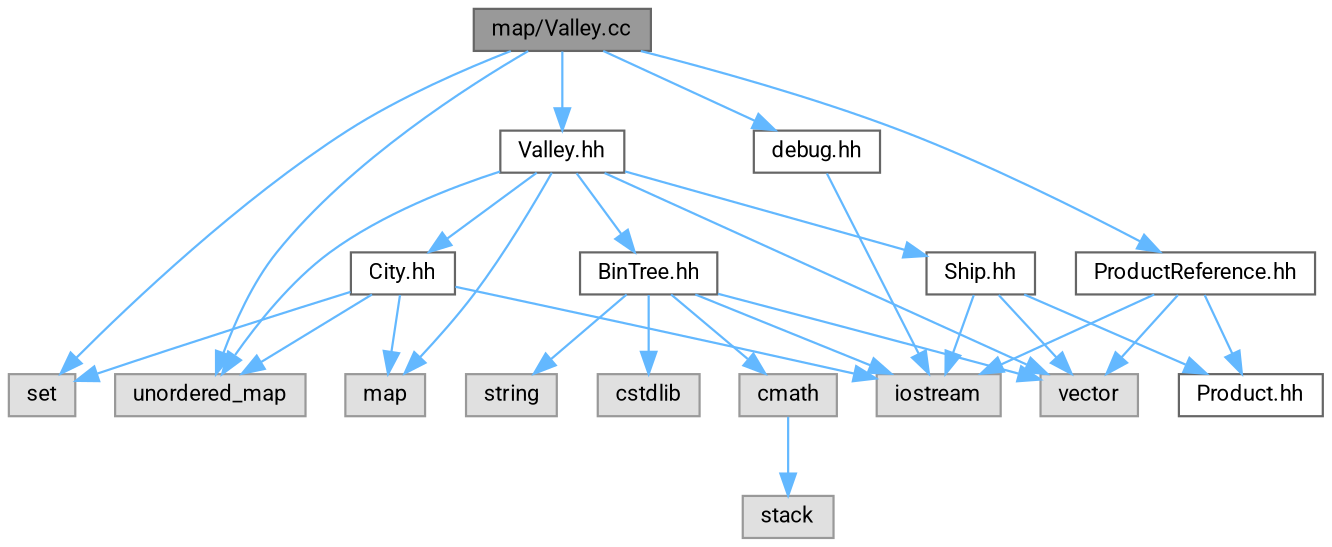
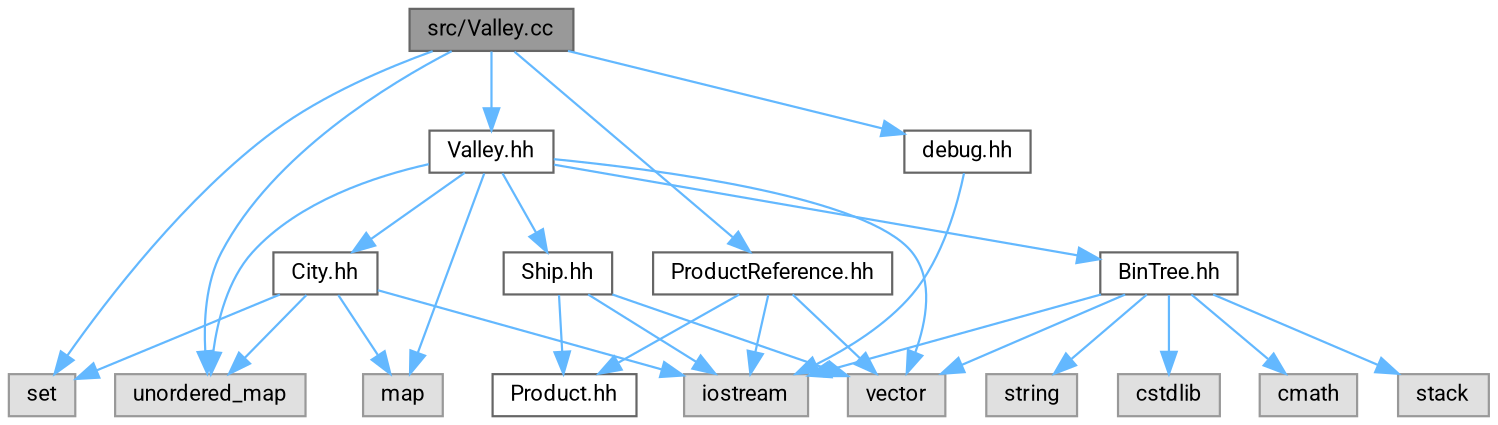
node "map/Valley.cc": label "map/Valley.cc" -> "src/Valley.cc"
edge "cmath" -> "stack": now "BinTree.hh" -> "stack"
